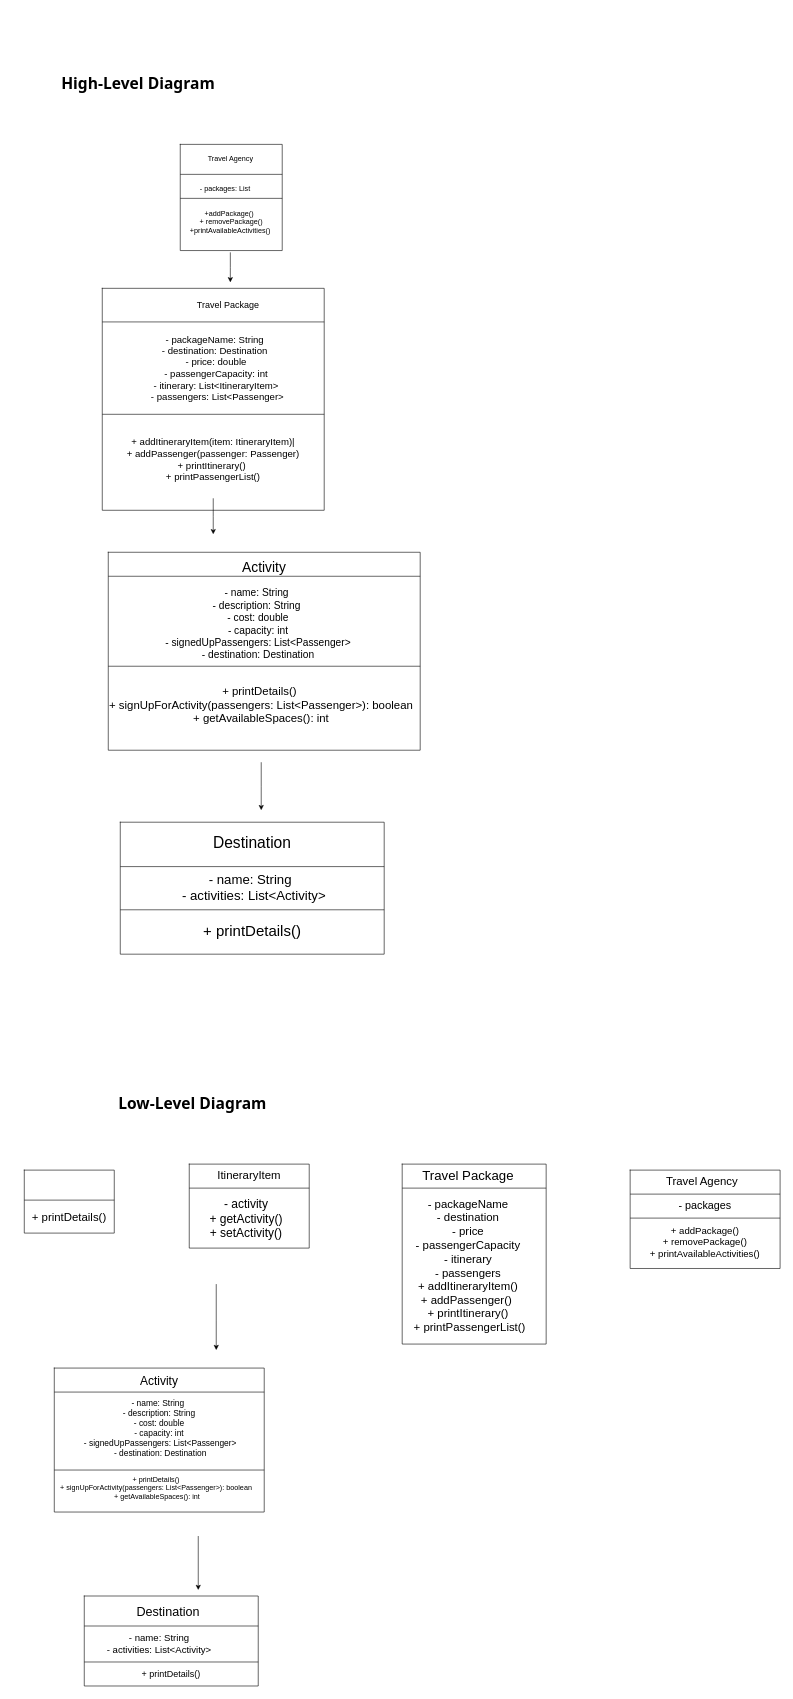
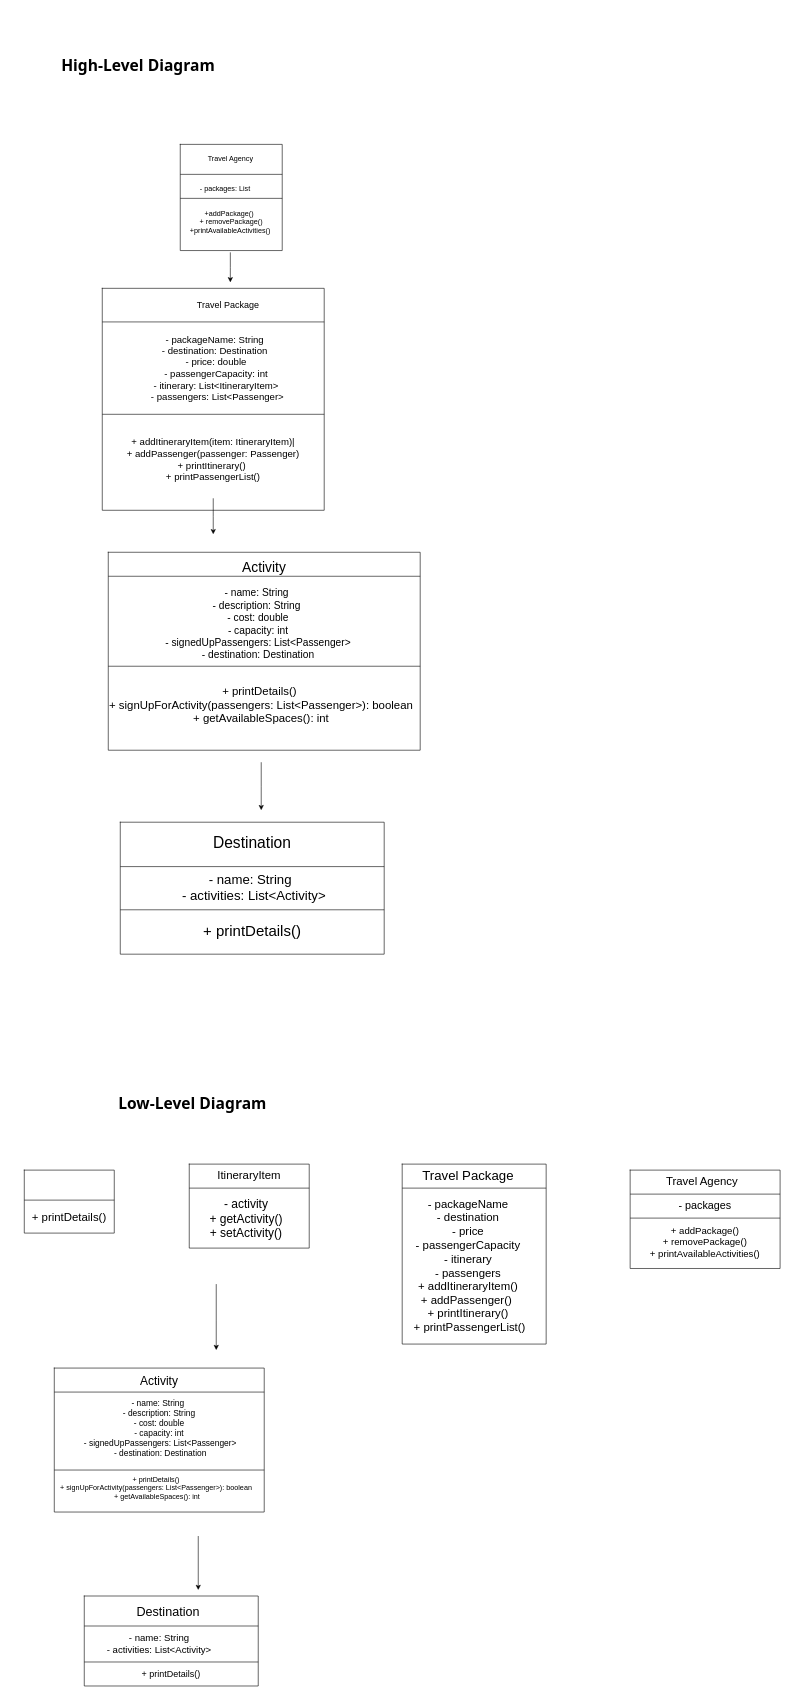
node "High-Level Diagram": moved (138, 81) -> (138, 63)
